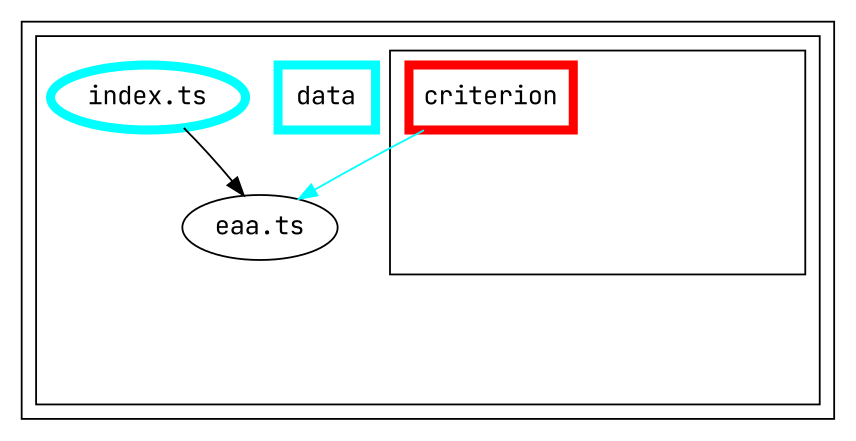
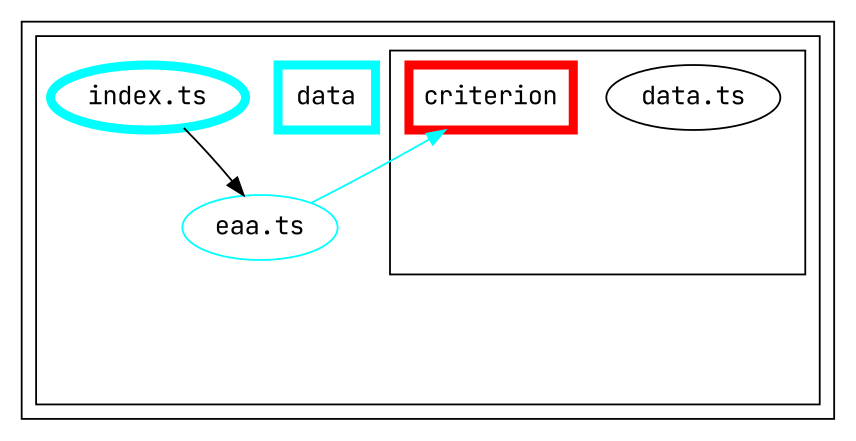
node "data.ts": added
edge "criterion" -> "eaa.ts": reversed
node "eaa.ts": color black -> #00ffff
